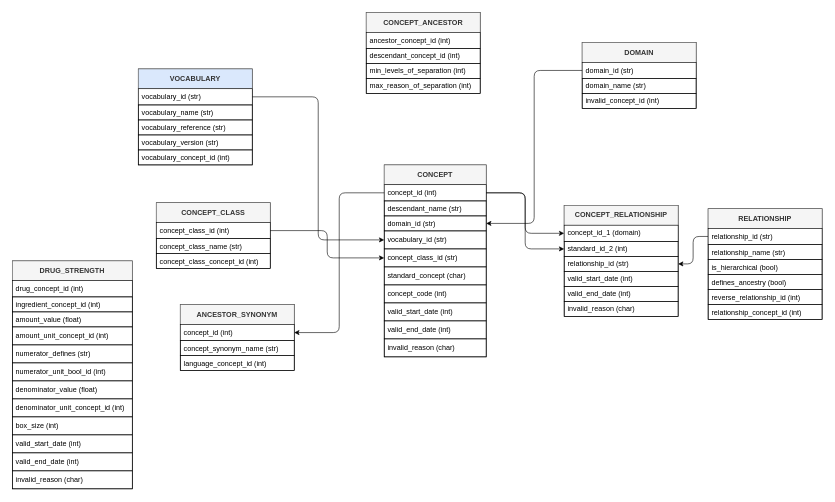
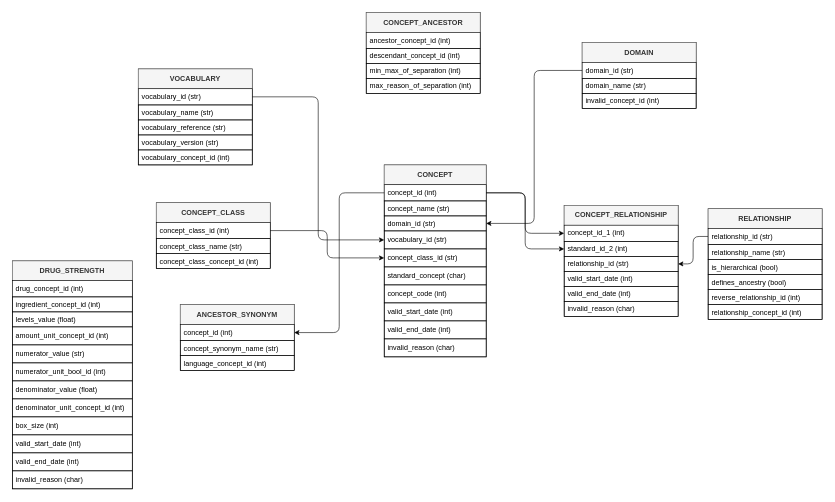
node "min_levels_of_separation (int)": label "min_levels_of_separation (int)" -> "min_max_of_separation (int)"
node "VOCABULARY": fillcolor #dae8fc -> #f5f5f5
node "descendant_name (str)": label "descendant_name (str)" -> "concept_name (str)"
node "concept_id_1 (domain)": label "concept_id_1 (domain)" -> "concept_id_1 (int)"
node "amount_value (float)": label "amount_value (float)" -> "levels_value (float)"
node "numerator_defines (str)": label "numerator_defines (str)" -> "numerator_value (str)"
